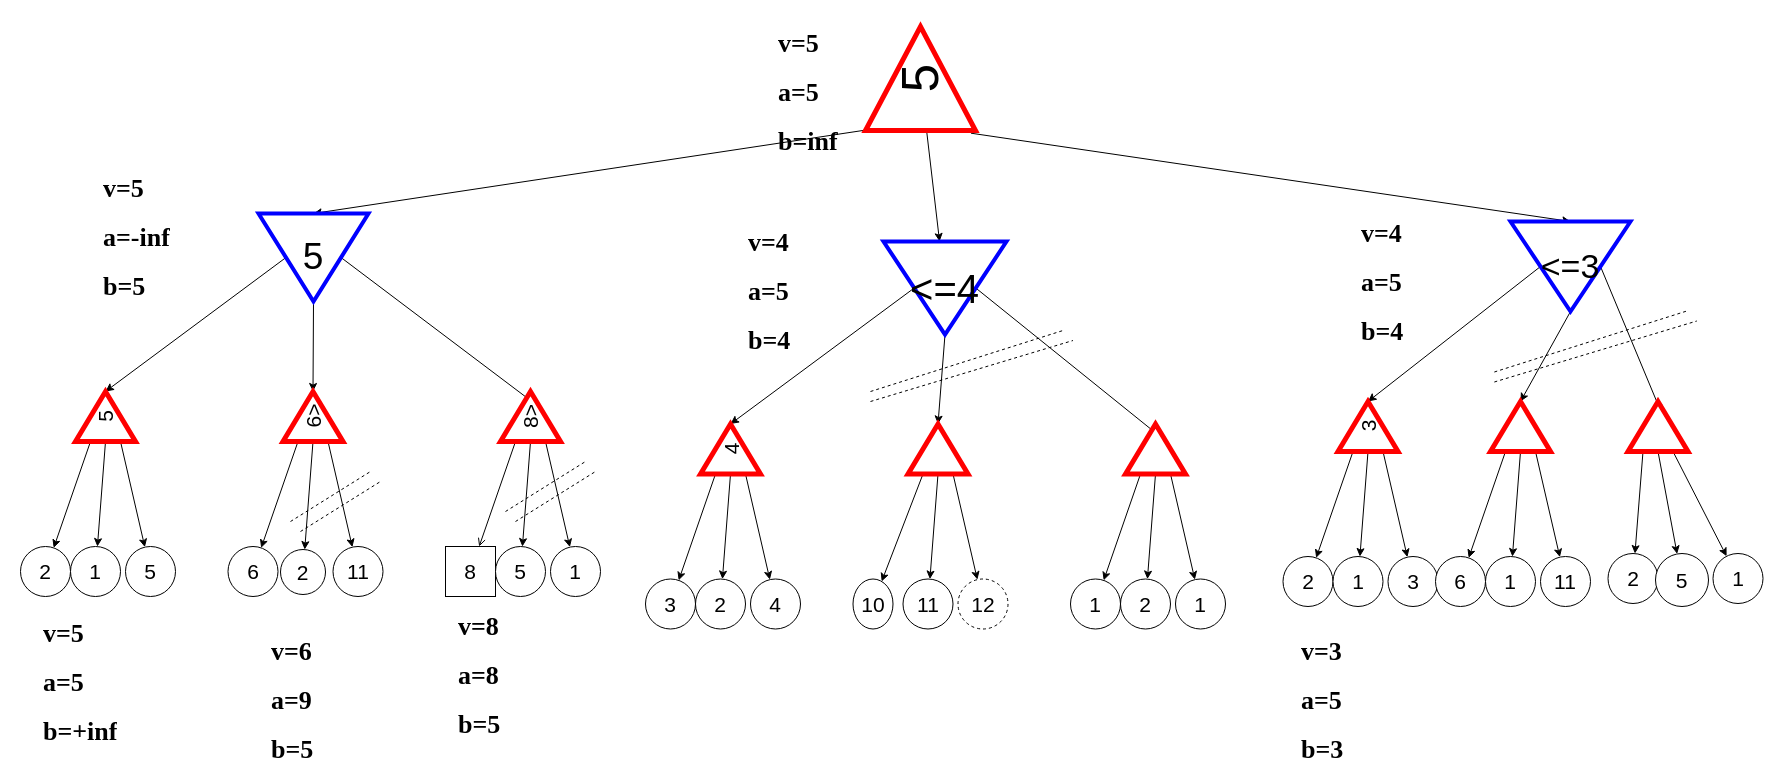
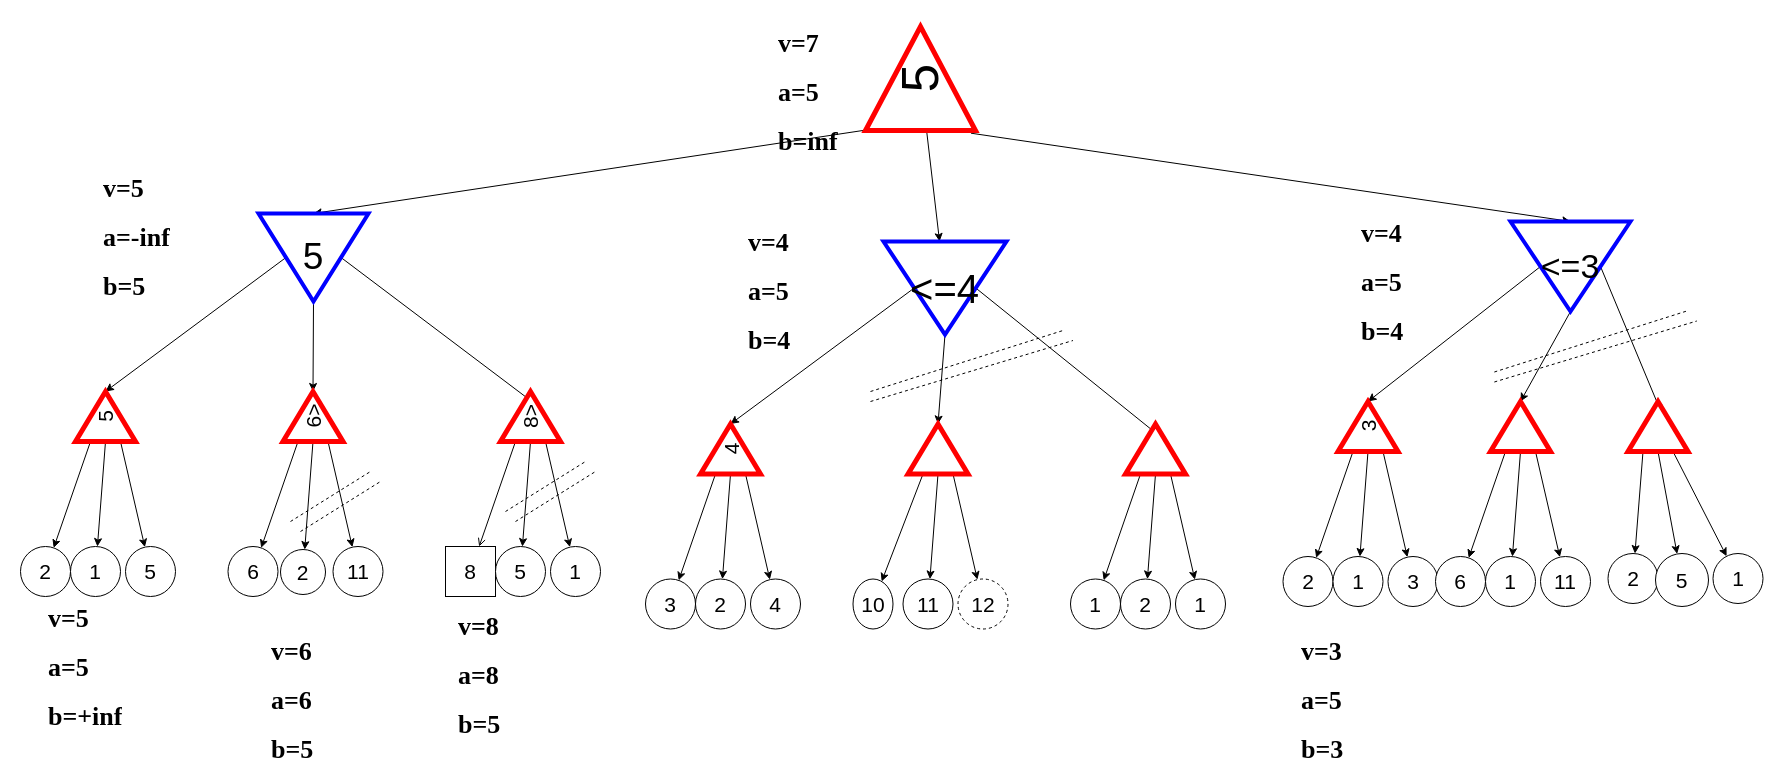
node "v=5a=5b=inf": label "v=5a=5b=inf" -> "v=7a=5b=inf"
node "v=6a=9b=5": label "v=6a=9b=5" -> "v=6a=6b=5"
node "v=5a=5b=+inf": moved (103, 689) -> (108, 674)
